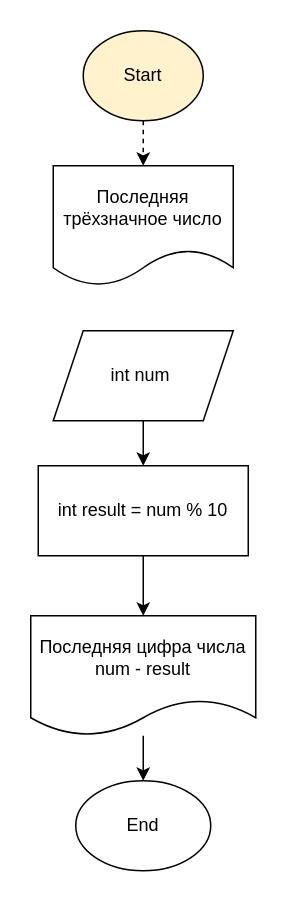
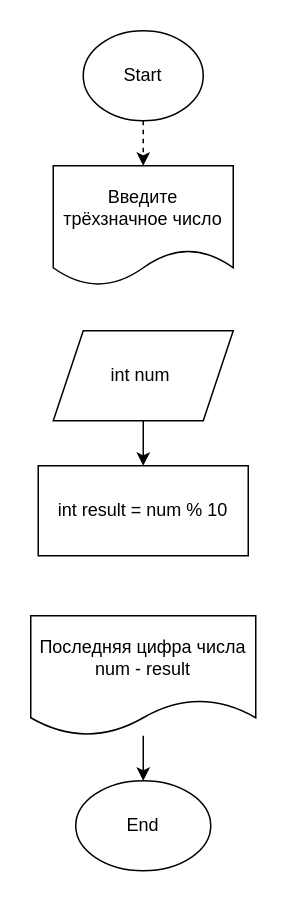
node "Start": fillcolor #fff2cc -> #ffffff
node "Последняя трёхзначное число": label "Последняя трёхзначное число" -> "Введите трёхзначное число"
edge "int result = num % 10" -> "Последняя цифра числа num - result": removed
